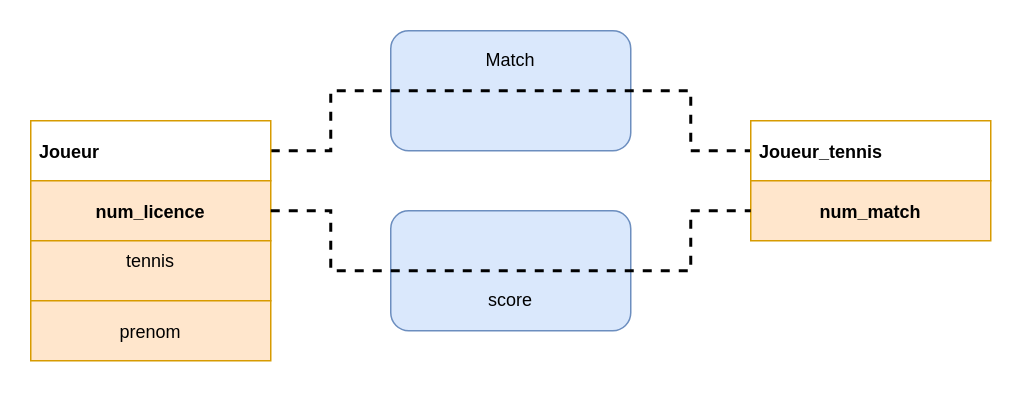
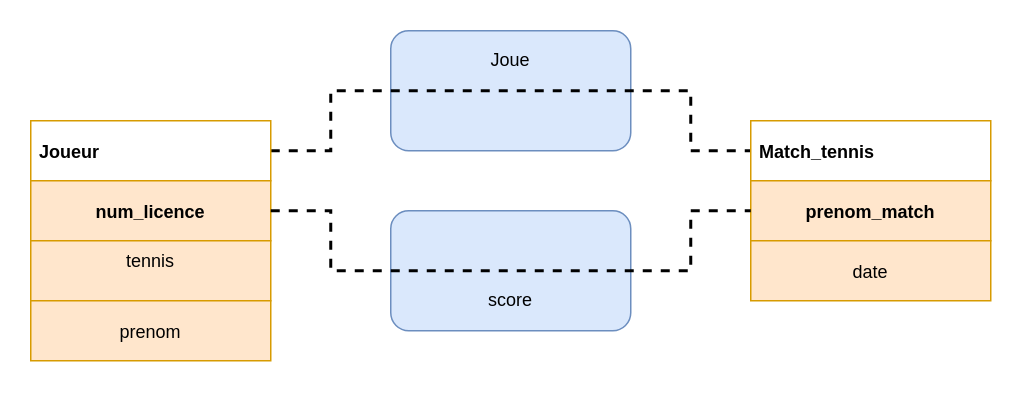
node "Match": label "Match" -> "Joue"
node "Joueur_tennis": label "Joueur_tennis" -> "Match_tennis"
node "num_match": label "num_match" -> "prenom_match"
node "date": added
